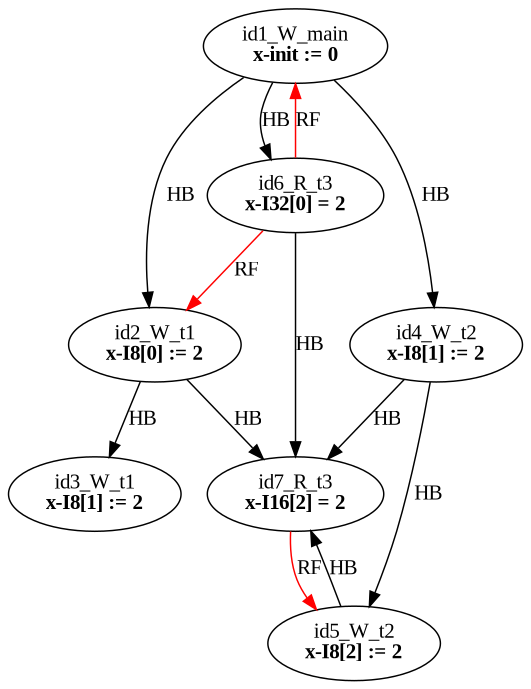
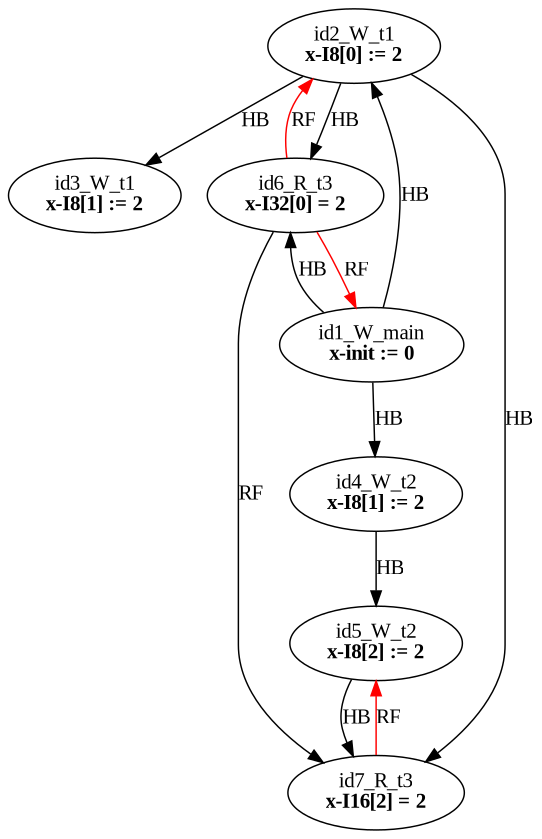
edge "id2_W_t1" -> "id6_R_t3": added, label "HB"
edge "id6_R_t3" -> "id7_R_t3": label "HB" -> "RF"
edge "id4_W_t2" -> "id7_R_t3": removed, label "HB"
